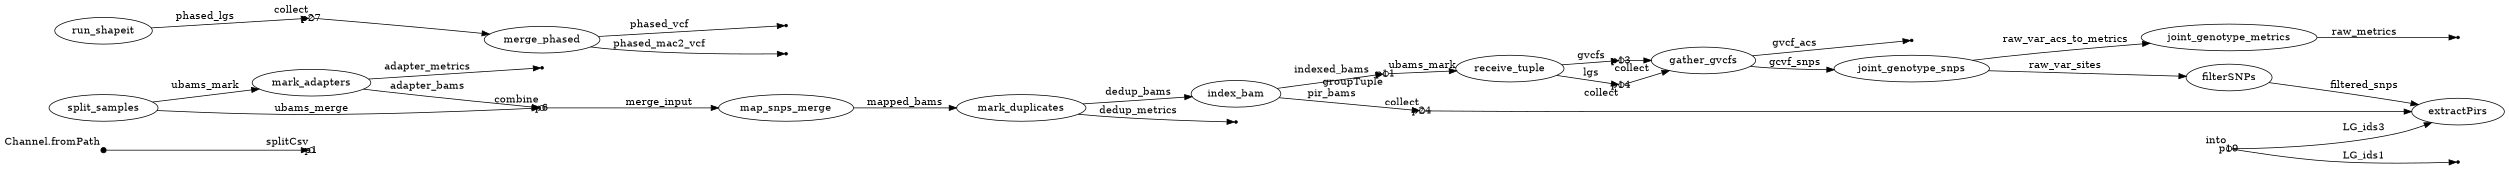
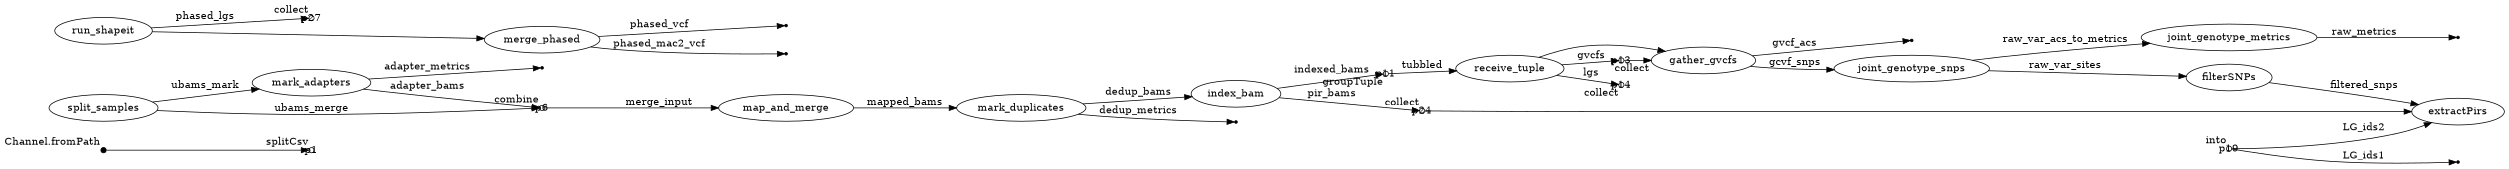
edge "p27 collect" -> "merge_phased": now "run_shapeit" -> "merge_phased"
edge "p11 groupTuple" -> "receive_tuple": label "ubams_mark" -> "tubbled"
edge "p14 collect" -> "gather_gvcfs": now "receive_tuple" -> "gather_gvcfs"
node "map_snps_merge": label "map_snps_merge" -> "map_and_merge"
edge "p19 into" -> "extractPirs": label "LG_ids3" -> "LG_ids2"
